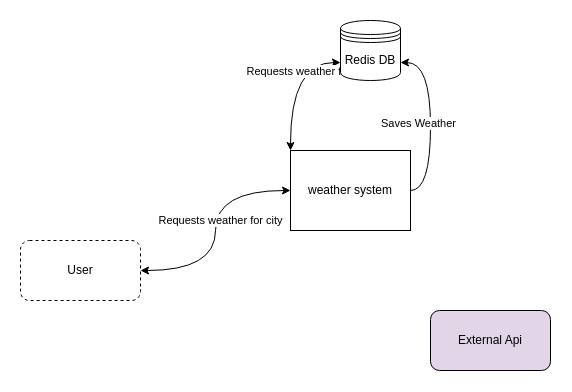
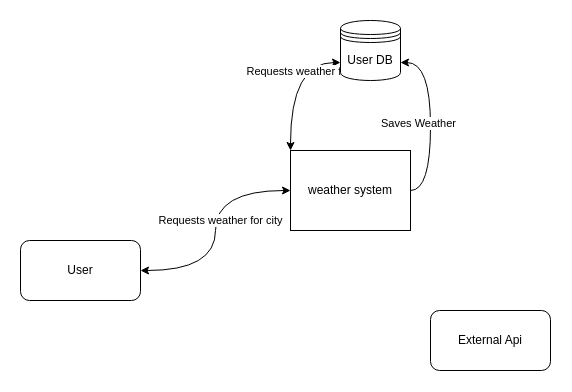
node "Redis DB": label "Redis DB" -> "User DB"
node "User": style dashed -> solid
node "External Api": fillcolor #e1d5e7 -> #ffffff
